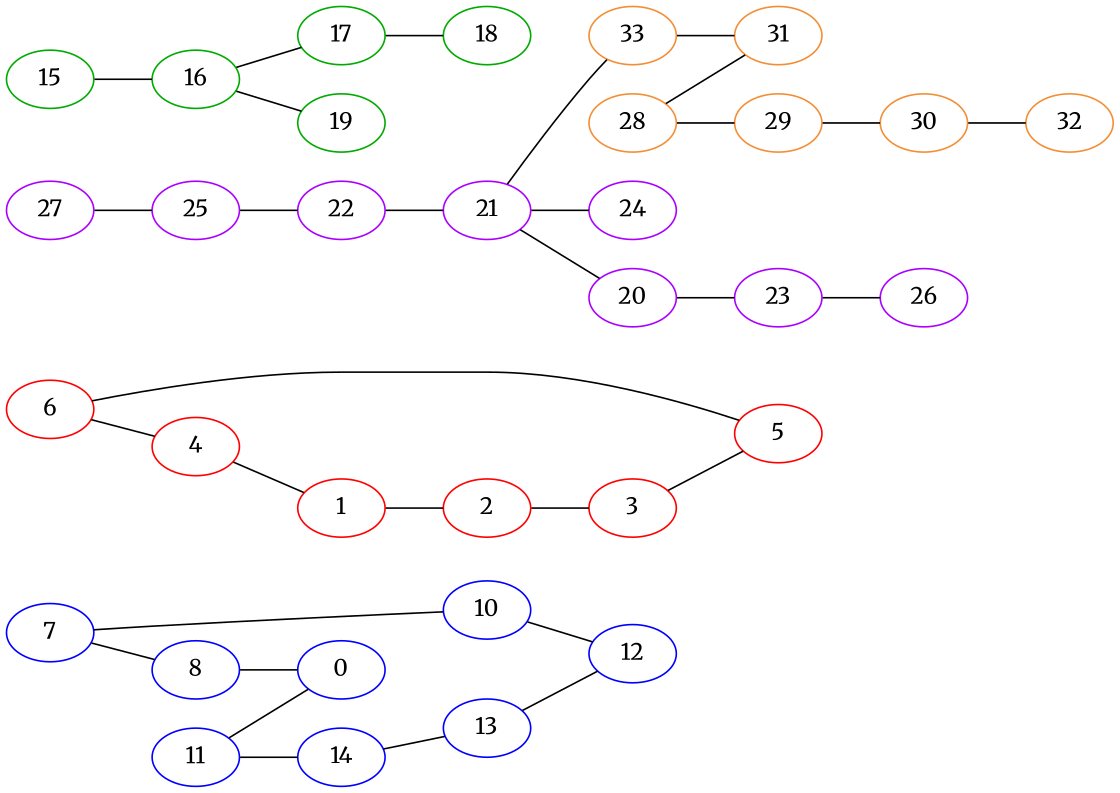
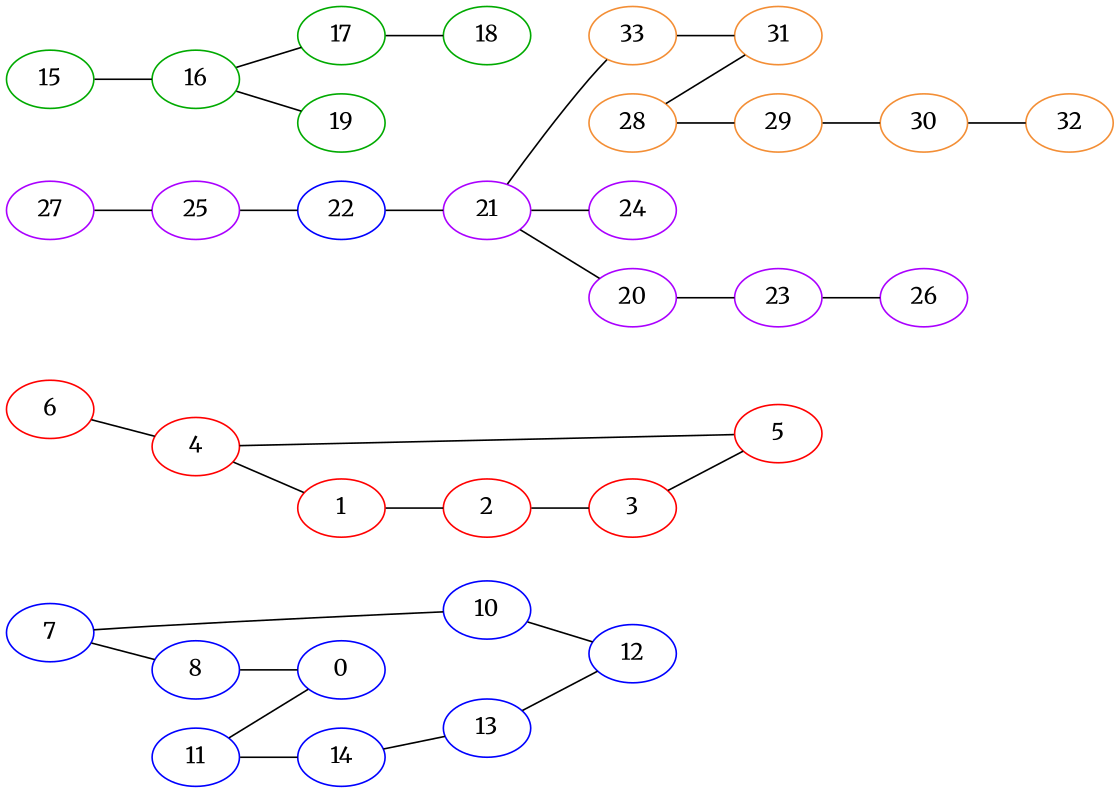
node "22": color #aa00ff -> #0000ff
edge "6" -- "5": now "4" -- "5"
